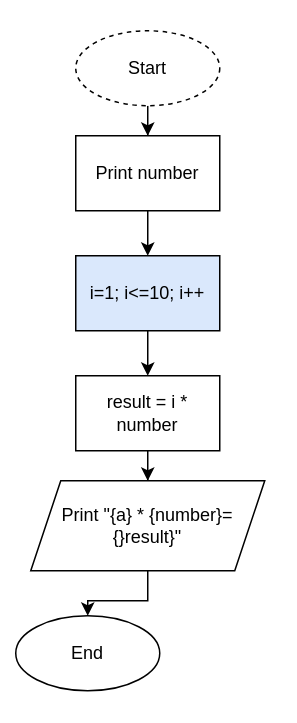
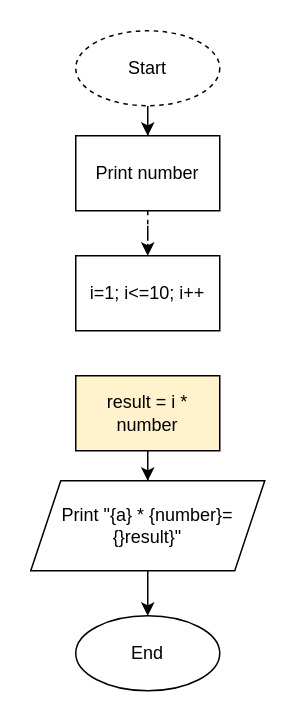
edge "Print number" -> "i=1; i<=10; i++": style solid -> dashed
node "i=1; i<=10; i++": fillcolor #dae8fc -> #ffffff
edge "i=1; i<=10; i++" -> "result = i * number": removed
node "result = i * number": fillcolor #ffffff -> #fff2cc
node "End": moved (88, 653) -> (148, 653)
